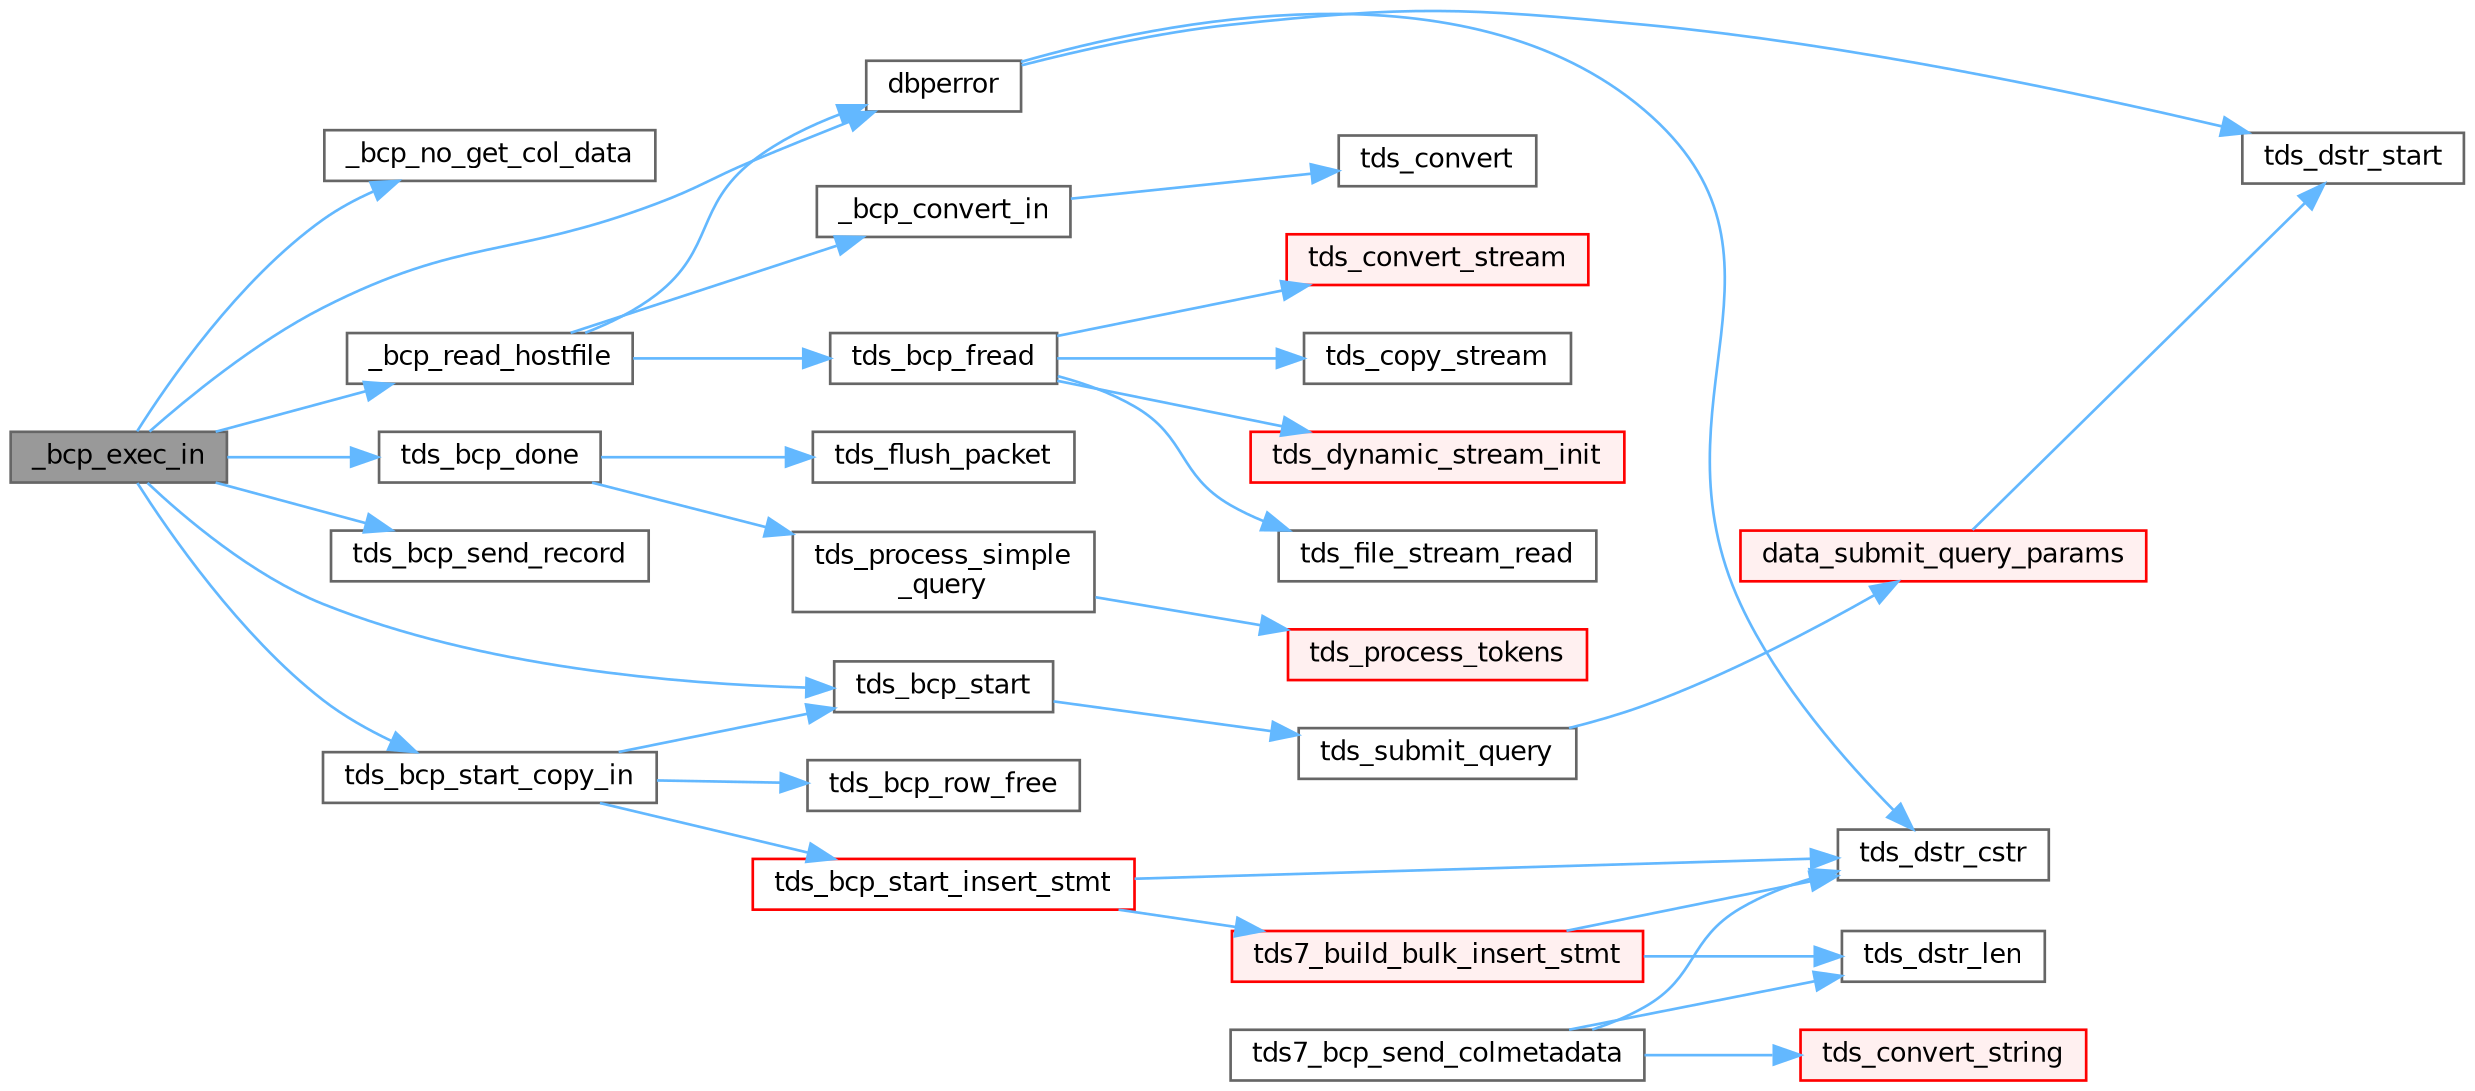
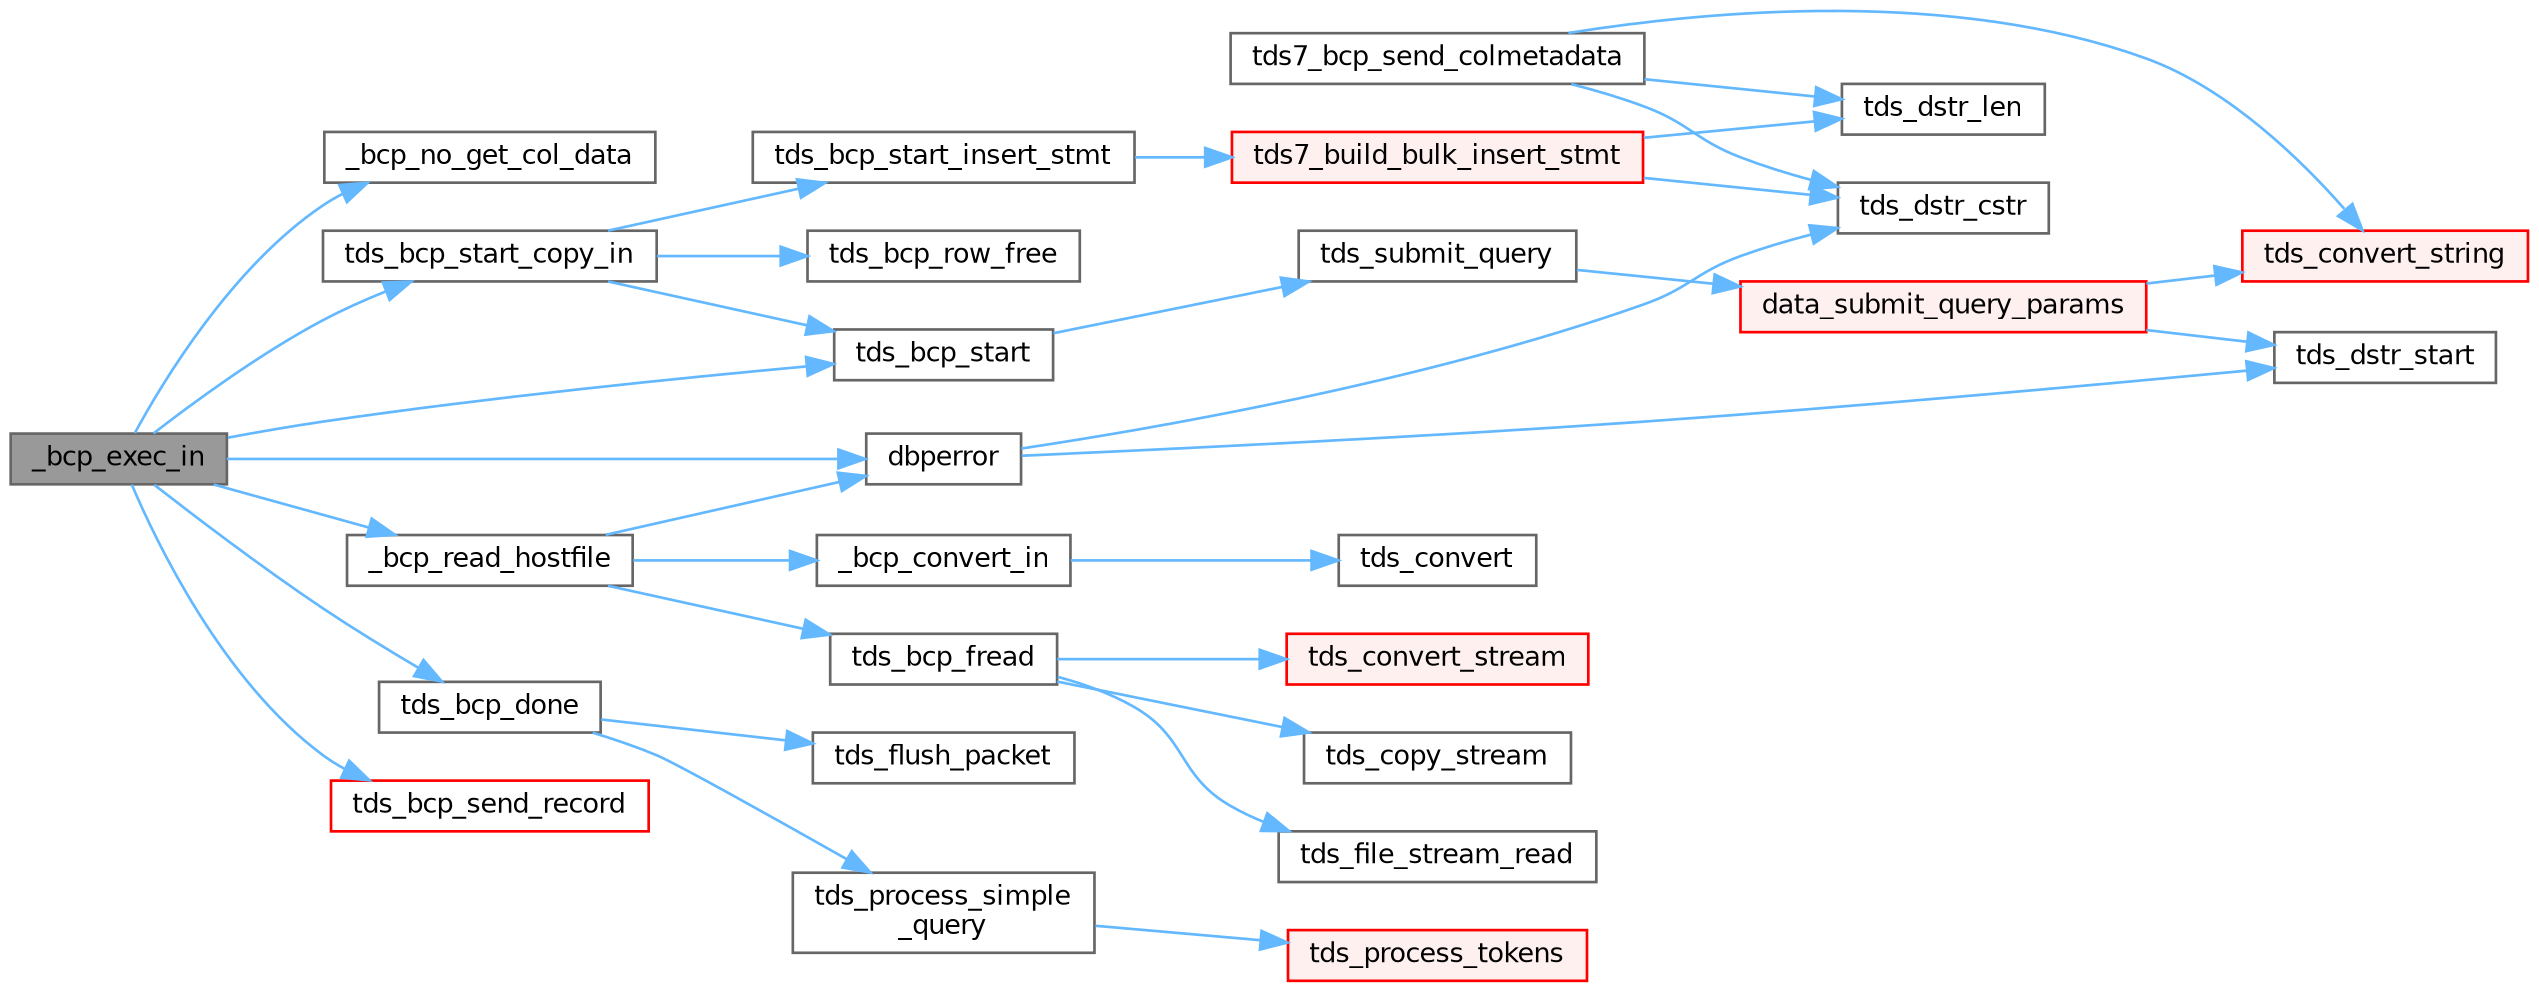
edge "data_submit_query_params" -> "tds_convert_string": added
node "tds_dynamic_stream_init": removed
node "tds_bcp_send_record": color grey40 -> red
edge "tds_bcp_start_insert_stmt" -> "tds_dstr_cstr": removed
node "tds_bcp_start_insert_stmt": color red -> grey40
